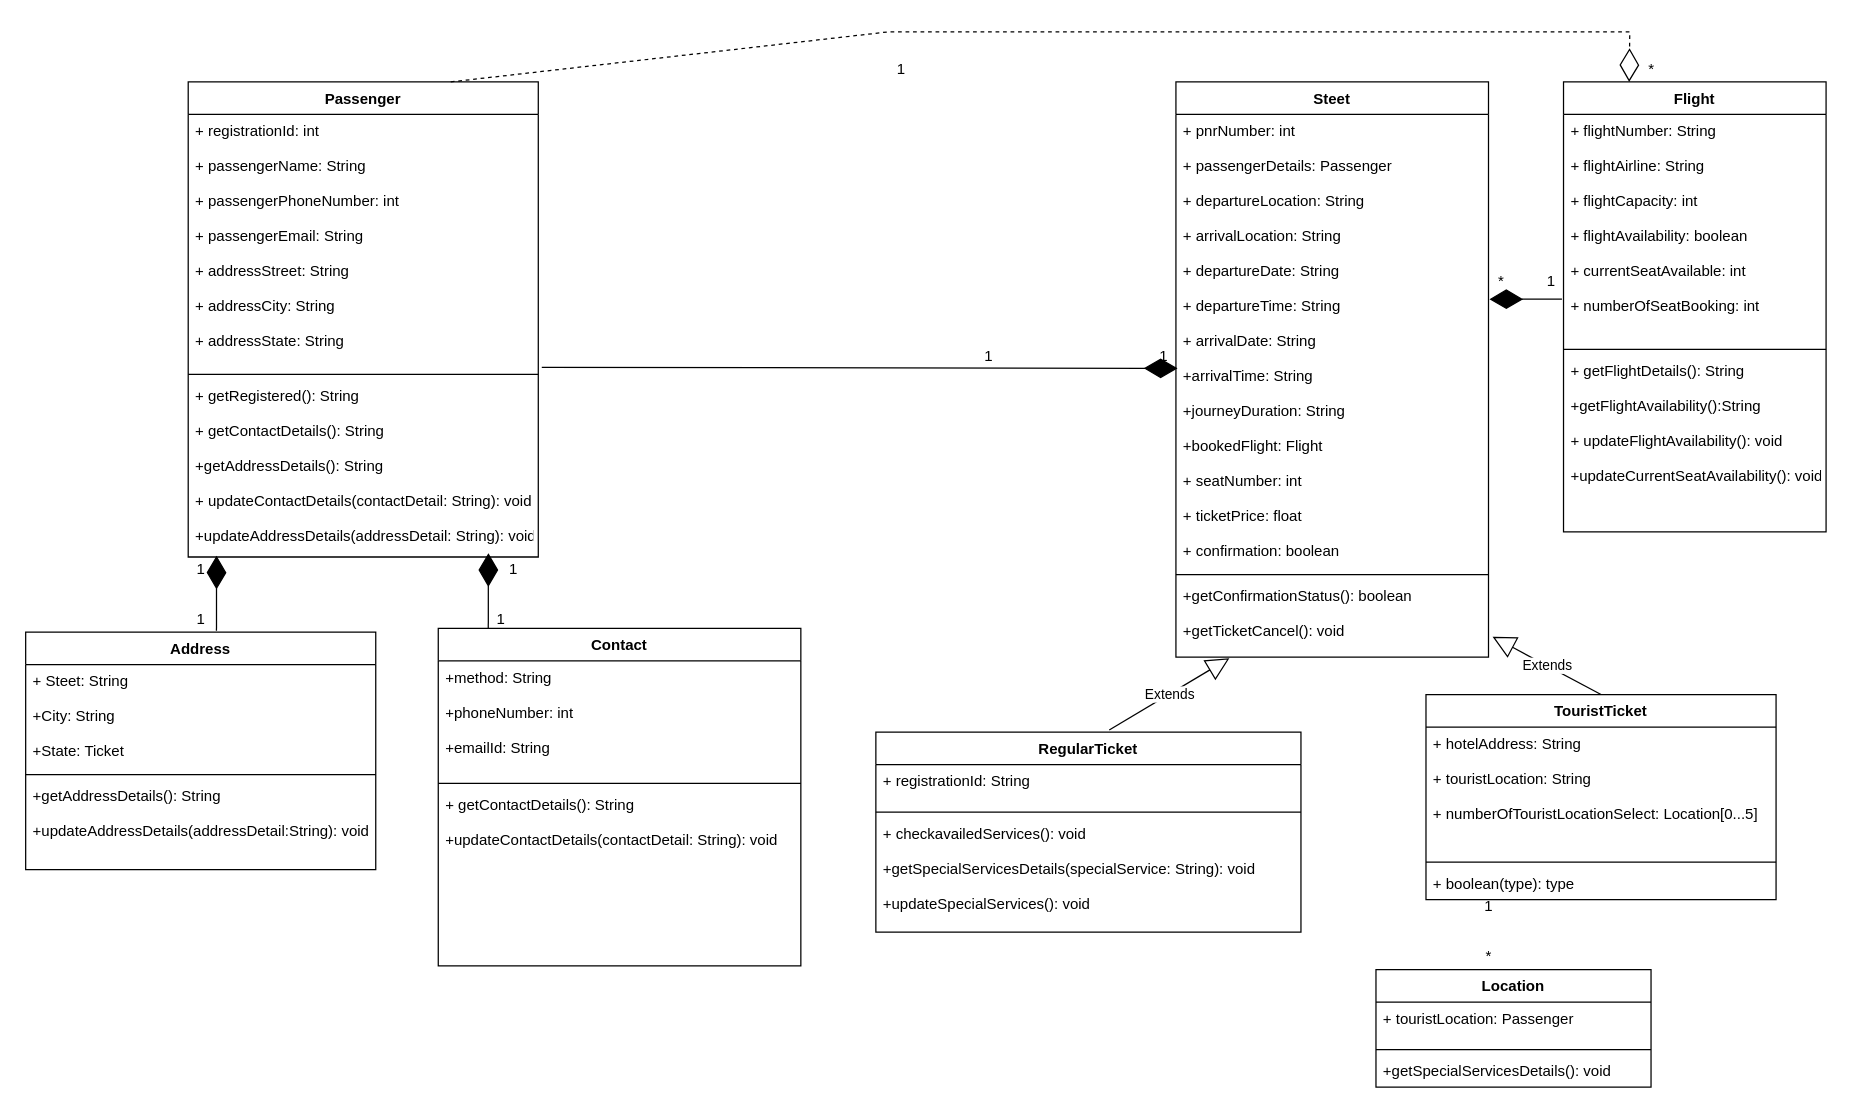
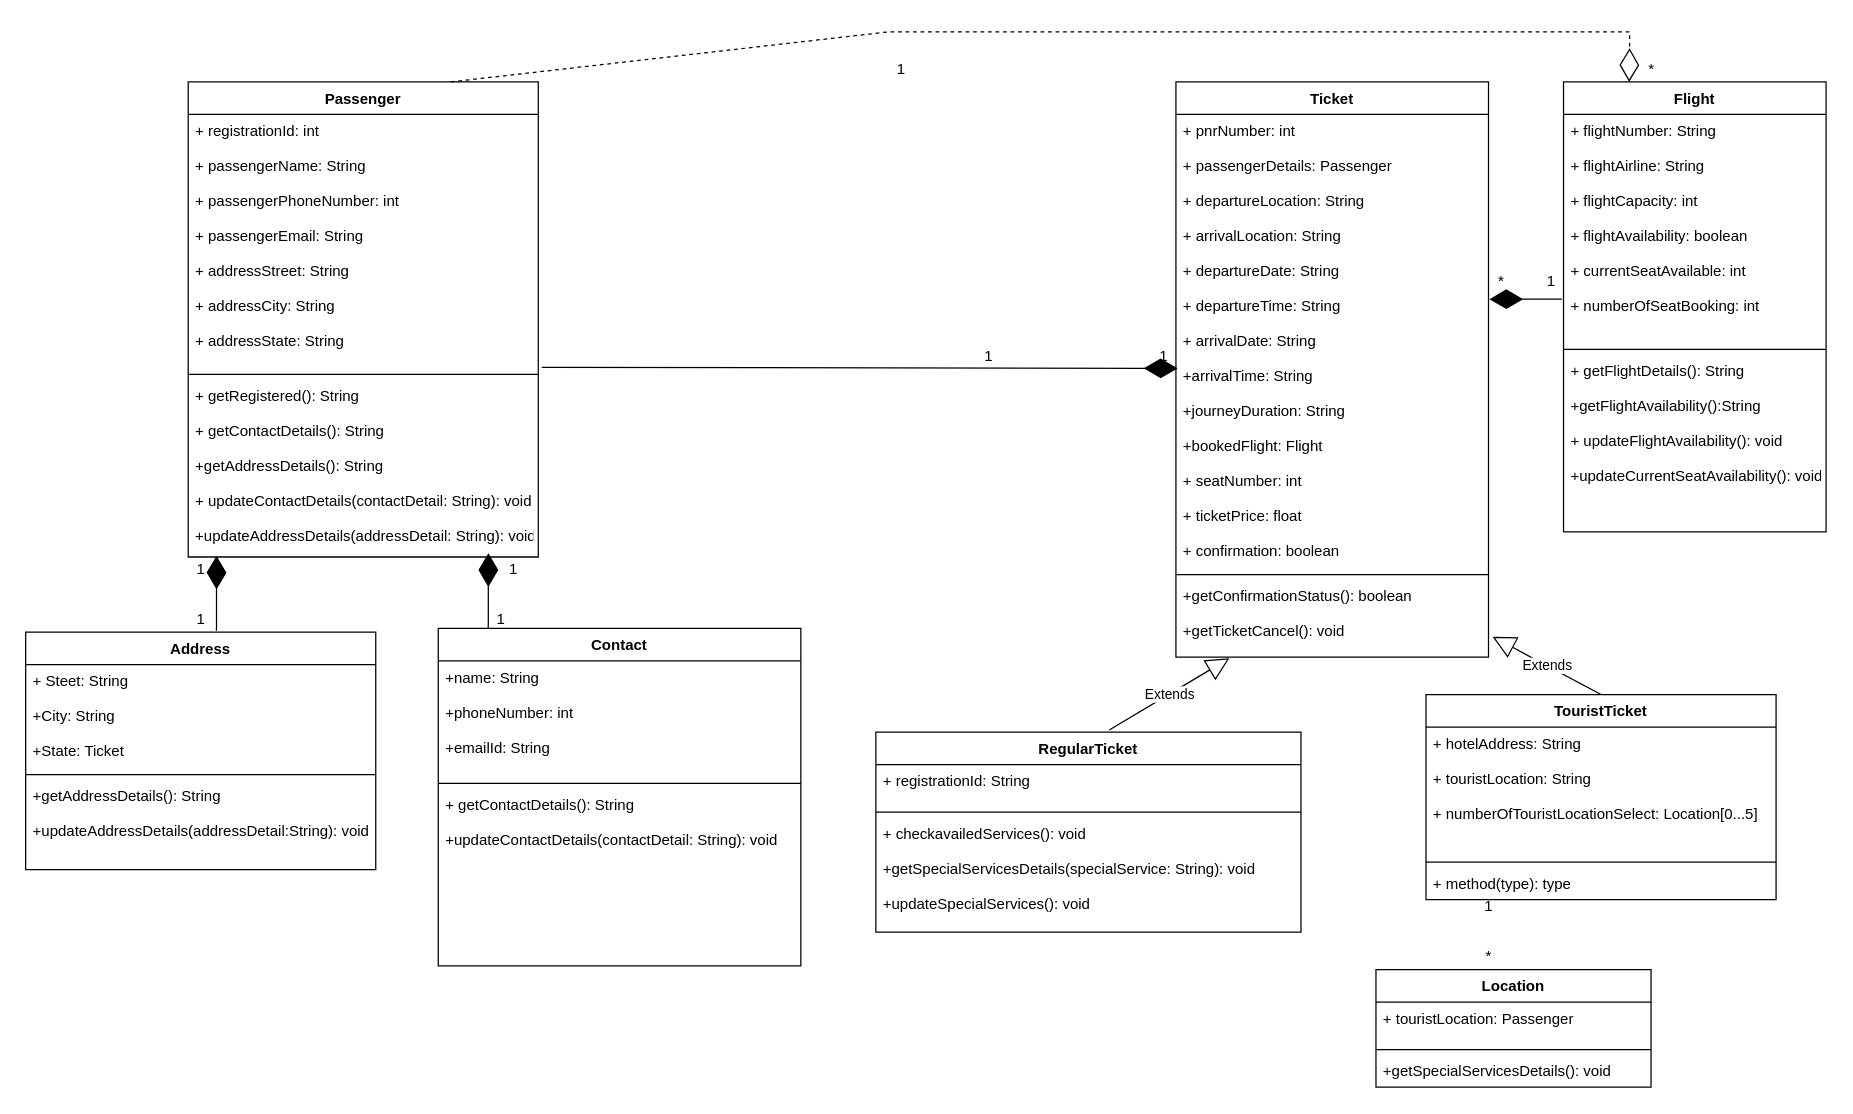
node "Steet": label "Steet" -> "Ticket"
node "+method: String +phoneNumber: int +emailId: String": label "+method: String +phoneNumber: int +emailId: String" -> "+name: String +phoneNumber: int +emailId: String"
node "+ boolean(type): type": label "+ boolean(type): type" -> "+ method(type): type"
